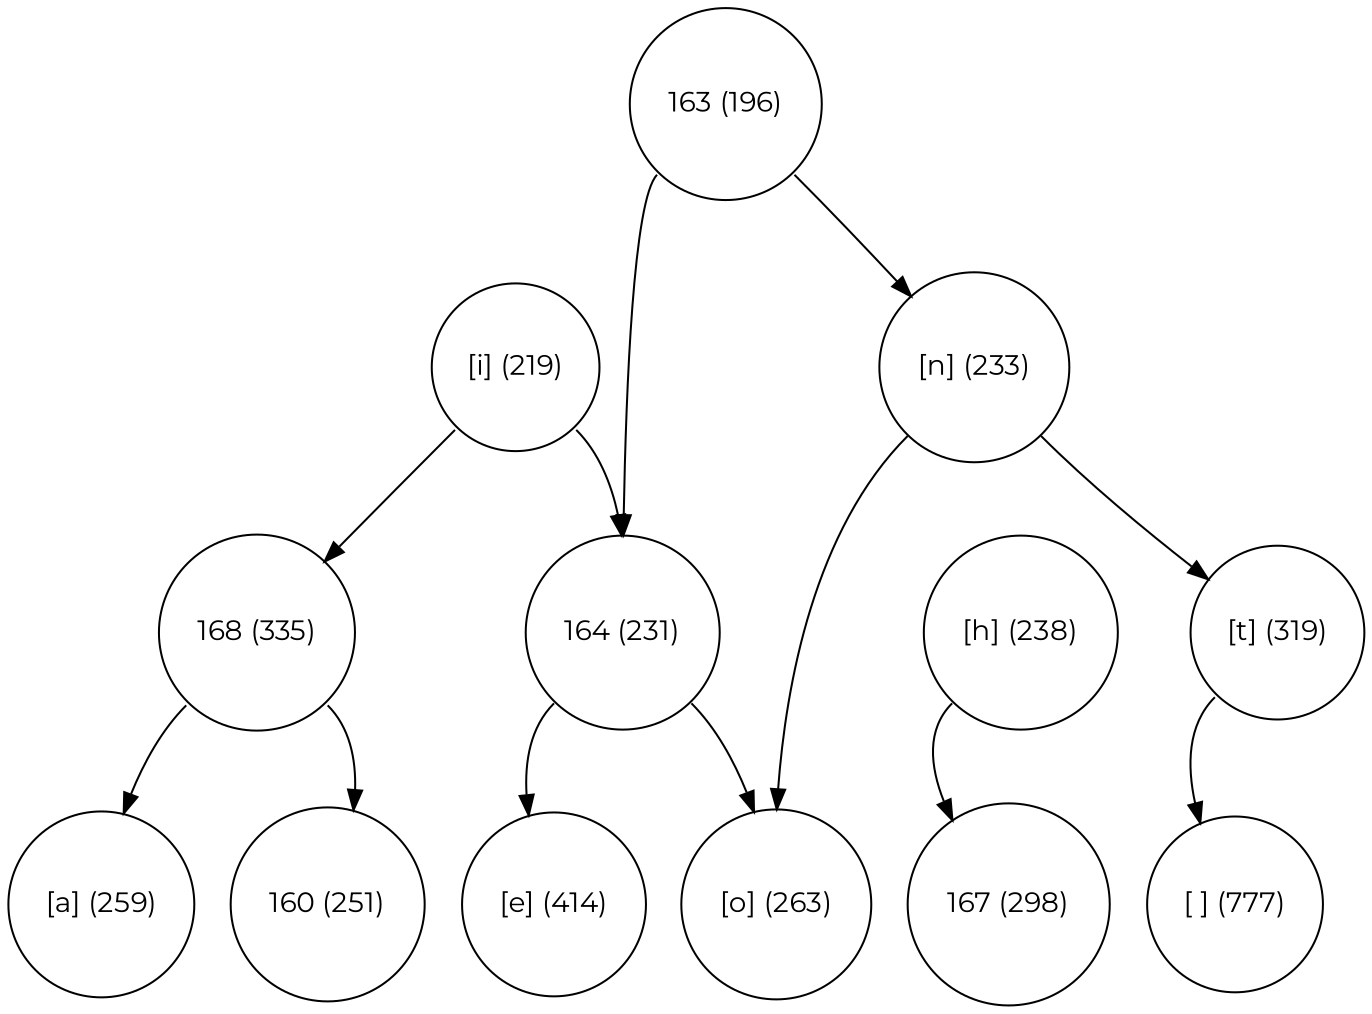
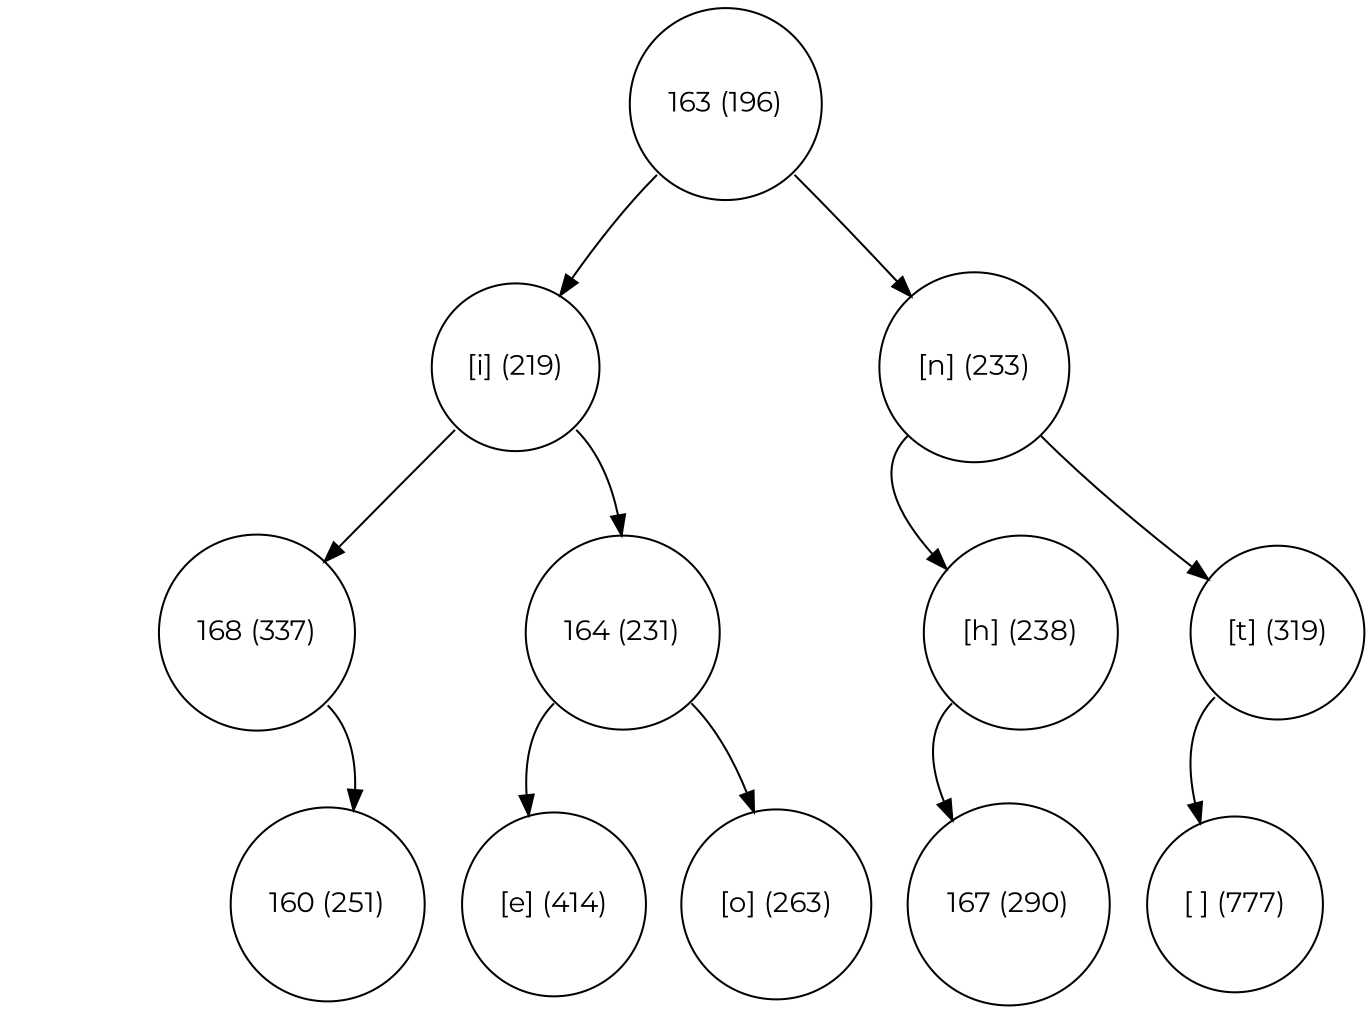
edge "163 (196)" -> "164 (231)": now "163 (196)" -> "[i] (219)"
edge "[n] (233)" -> "[o] (263)": now "[n] (233)" -> "[h] (238)"
node "168 (335)": label "168 (335)" -> "168 (337)"
node "[a] (259)": removed
node "167 (298)": label "167 (298)" -> "167 (290)"
